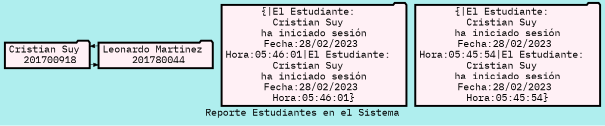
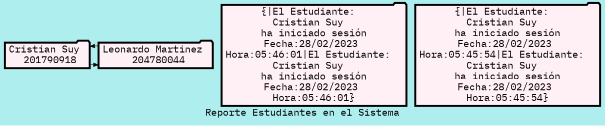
node "Cristian Suy 201700918": label "Cristian Suy 201700918" -> "Cristian Suy 201790918"
node "Leonardo Martinez 201780044": label "Leonardo Martinez 201780044" -> "Leonardo Martinez 204780044"
